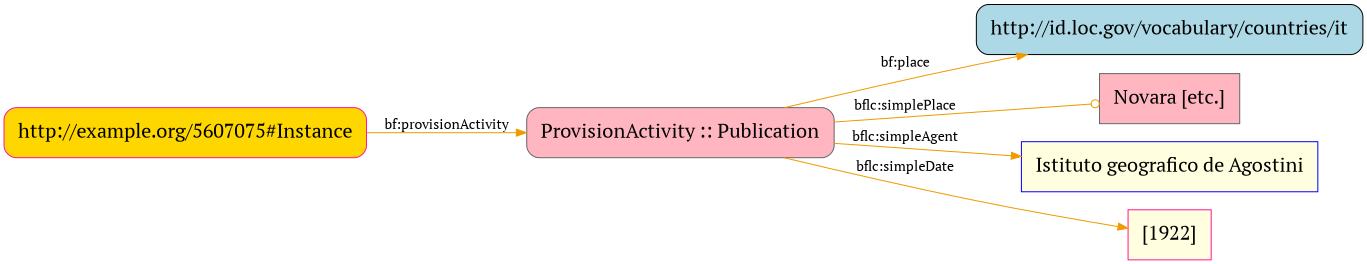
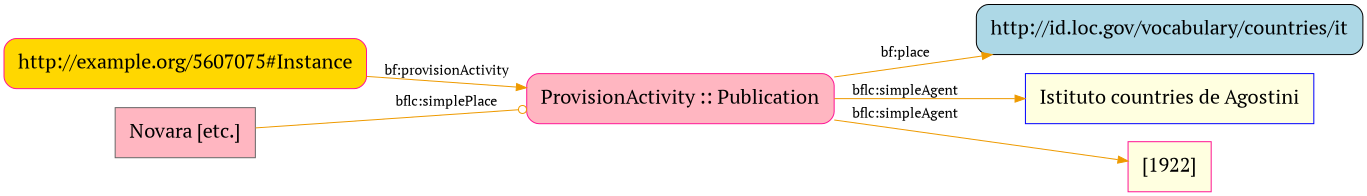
edge "ProvisionActivity :: Publication" -> "Novara [etc.]": reversed
node "ProvisionActivity :: Publication": color gray40 -> deeppink
edge "ProvisionActivity :: Publication" -> "[1922]": label "bflc:simpleDate" -> "bflc:simpleAgent"
node "Istituto geografico de Agostini": label "Istituto geografico de Agostini" -> "Istituto countries de Agostini"
